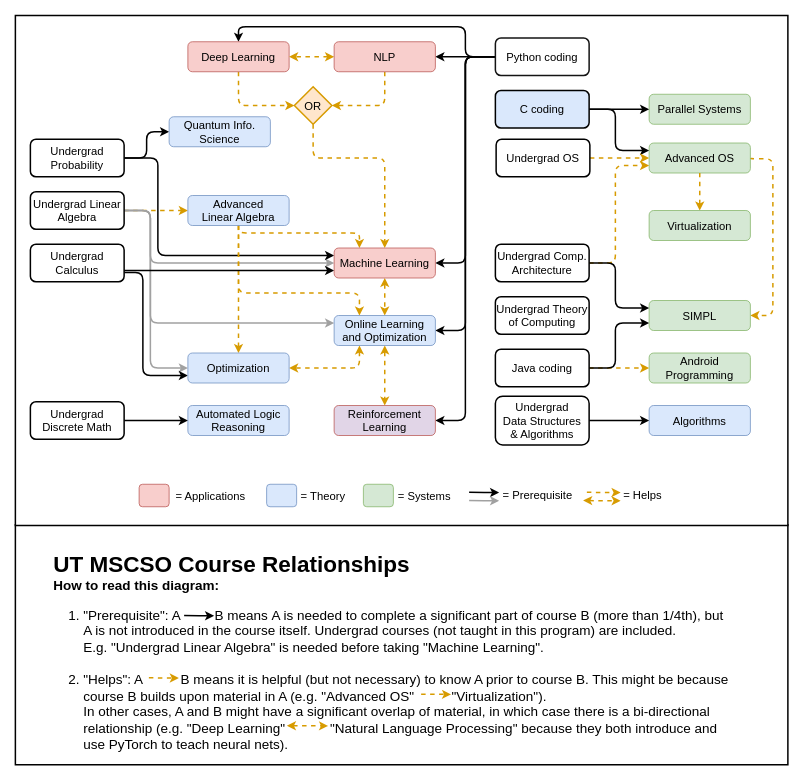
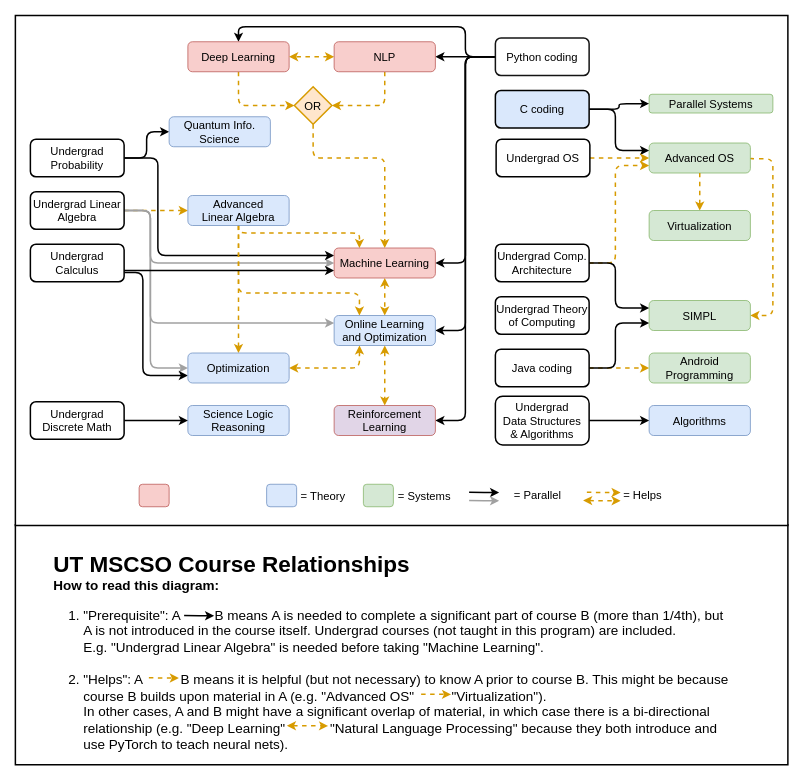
node "Parallel Systems": size 101x30 -> 124x19
node "Automated Logic Reasoning": label "Automated Logic Reasoning" -> "Science Logic Reasoning"
node "= Applications": removed
node "= Prerequisite": label "= Prerequisite" -> "= Parallel"
